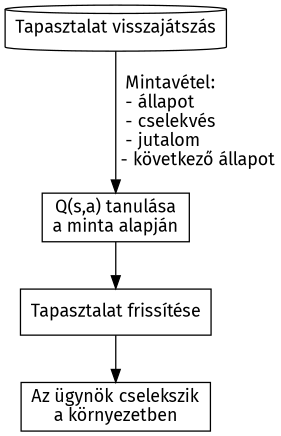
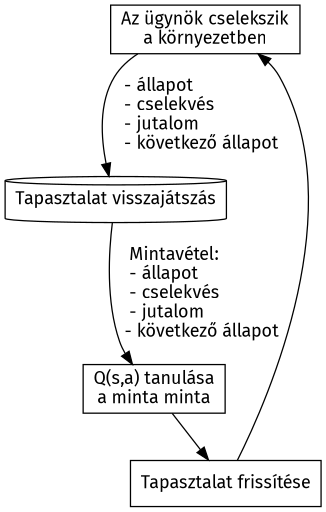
edge "Az ügynök cselekszik a környezetben" -> "Tapasztalat visszajátszás": added, label "- állapot - cselekvés - jutalom - következő állapot"
node "Q(s,a) tanulása a minta alapján": label "Q(s,a) tanulása a minta alapján" -> "Q(s,a) tanulása a minta minta"
